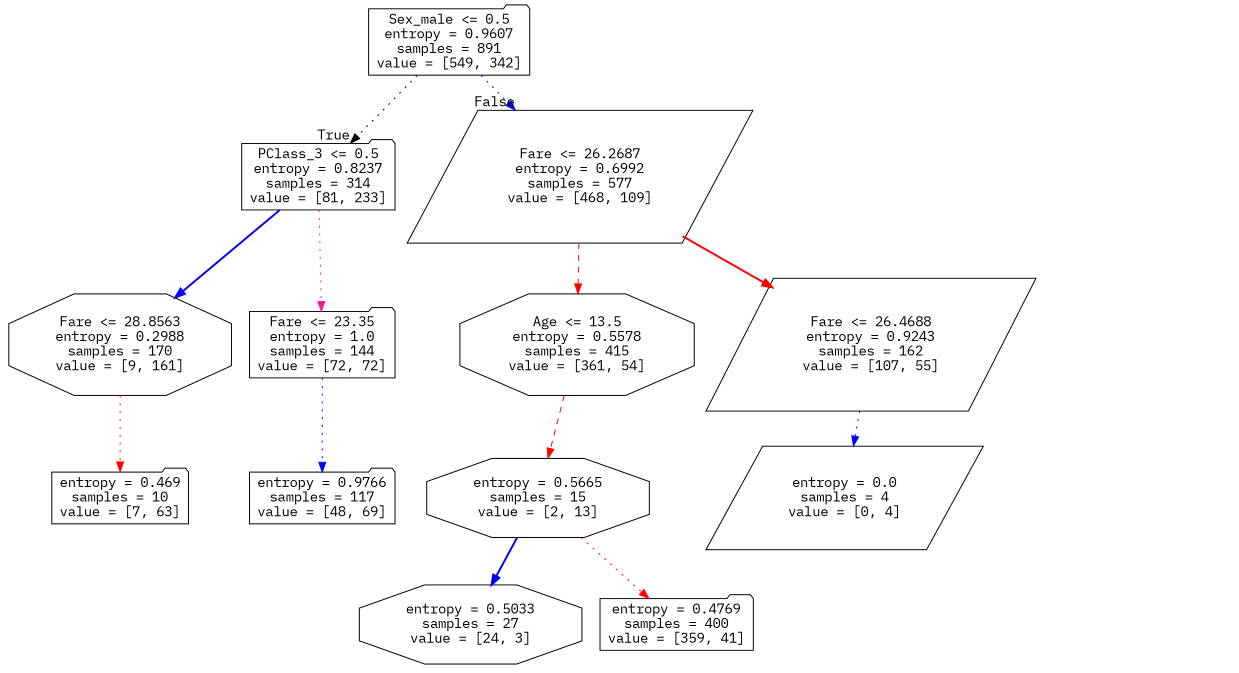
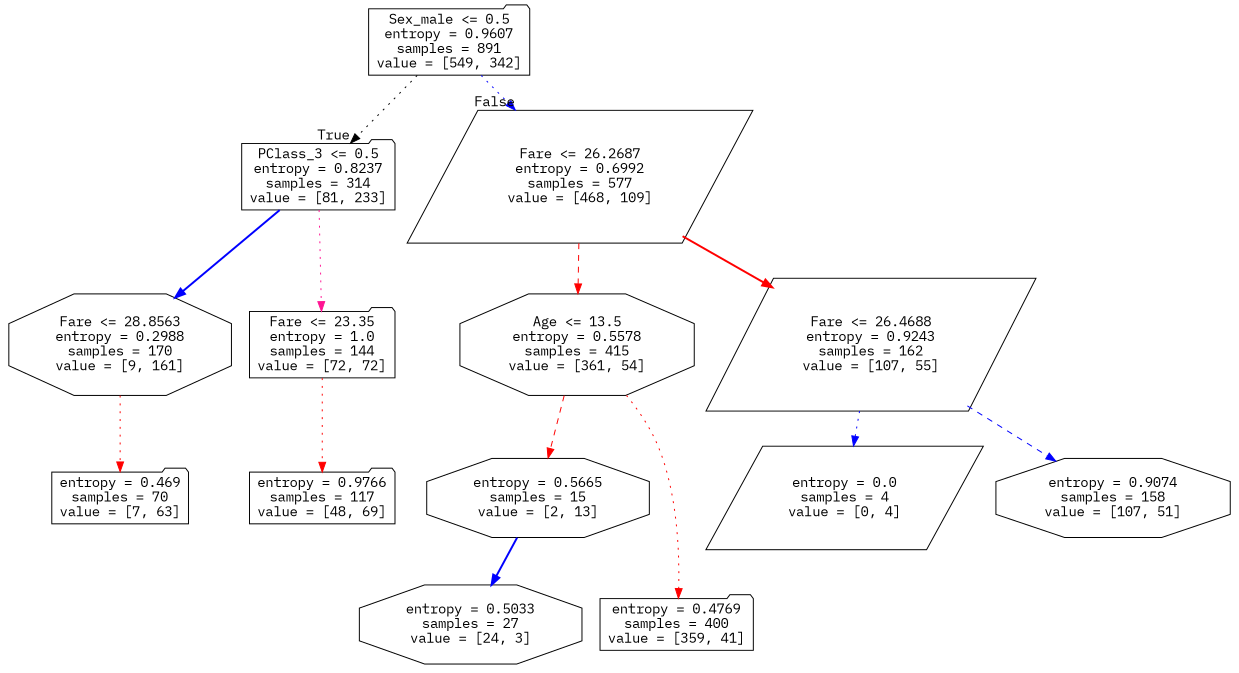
edge "Fare <= 23.35 entropy = 1.0 samples = 144 value = [72, 72]" -> "entropy = 0.9766 samples = 117 value = [48, 69]": color blue -> red
node "entropy = 0.469 samples = 10 value = [7, 63]": label "entropy = 0.469 samples = 10 value = [7, 63]" -> "entropy = 0.469 samples = 70 value = [7, 63]"
node "entropy = 0.9074 samples = 158 value = [107, 51]": added
edge "entropy = 0.5665 samples = 15 value = [2, 13]" -> "entropy = 0.4769 samples = 400 value = [359, 41]": now "Age <= 13.5 entropy = 0.5578 samples = 415 value = [361, 54]" -> "entropy = 0.4769 samples = 400 value = [359, 41]"
